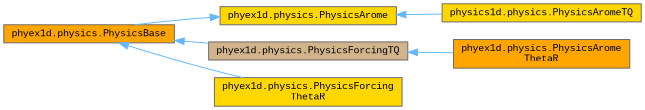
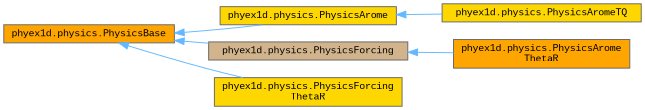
node "physics1d.physics.PhysicsAromeTQ": label "physics1d.physics.PhysicsAromeTQ" -> "phyex1d.physics.PhysicsAromeTQ"
edge "phyex1d.physics.PhysicsBase" -> "phyex1d.physics.PhysicsArome": reversed
node "phyex1d.physics.PhysicsForcingTQ": label "phyex1d.physics.PhysicsForcingTQ" -> "phyex1d.physics.PhysicsForcing"
